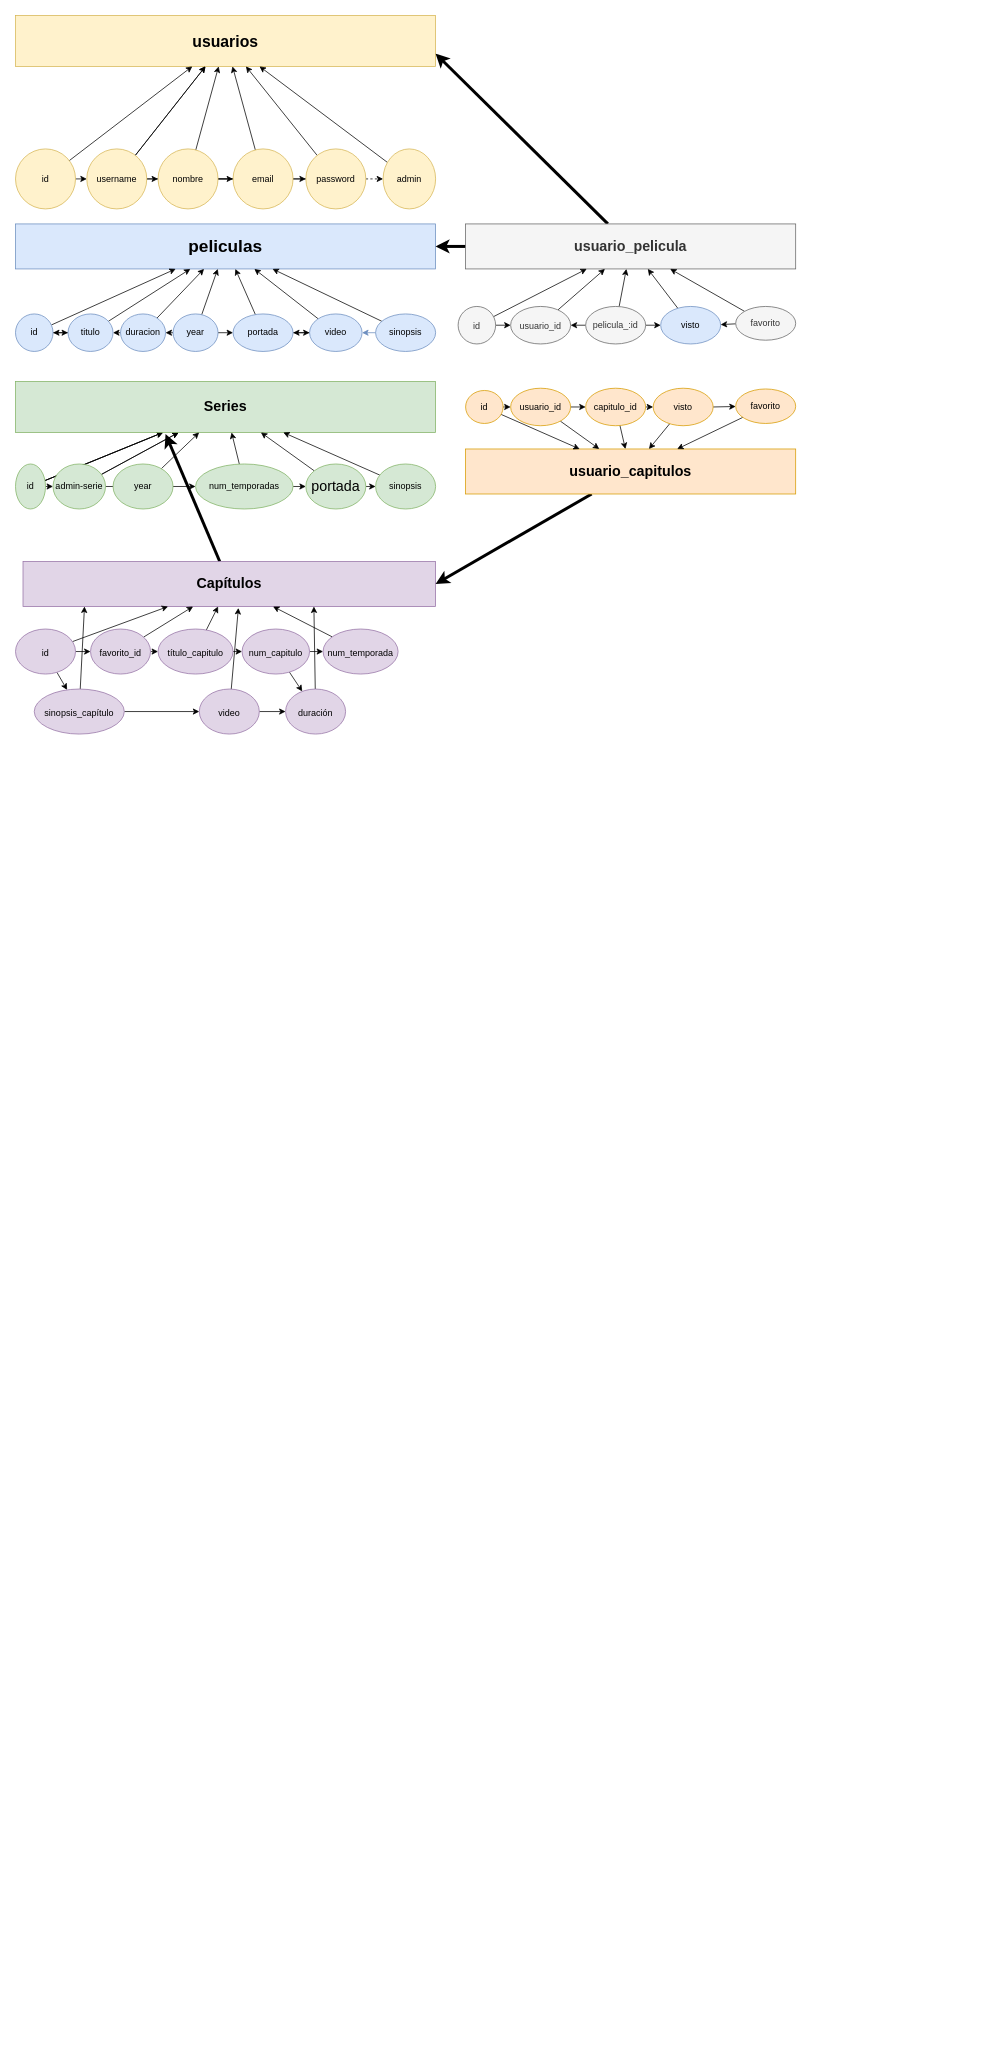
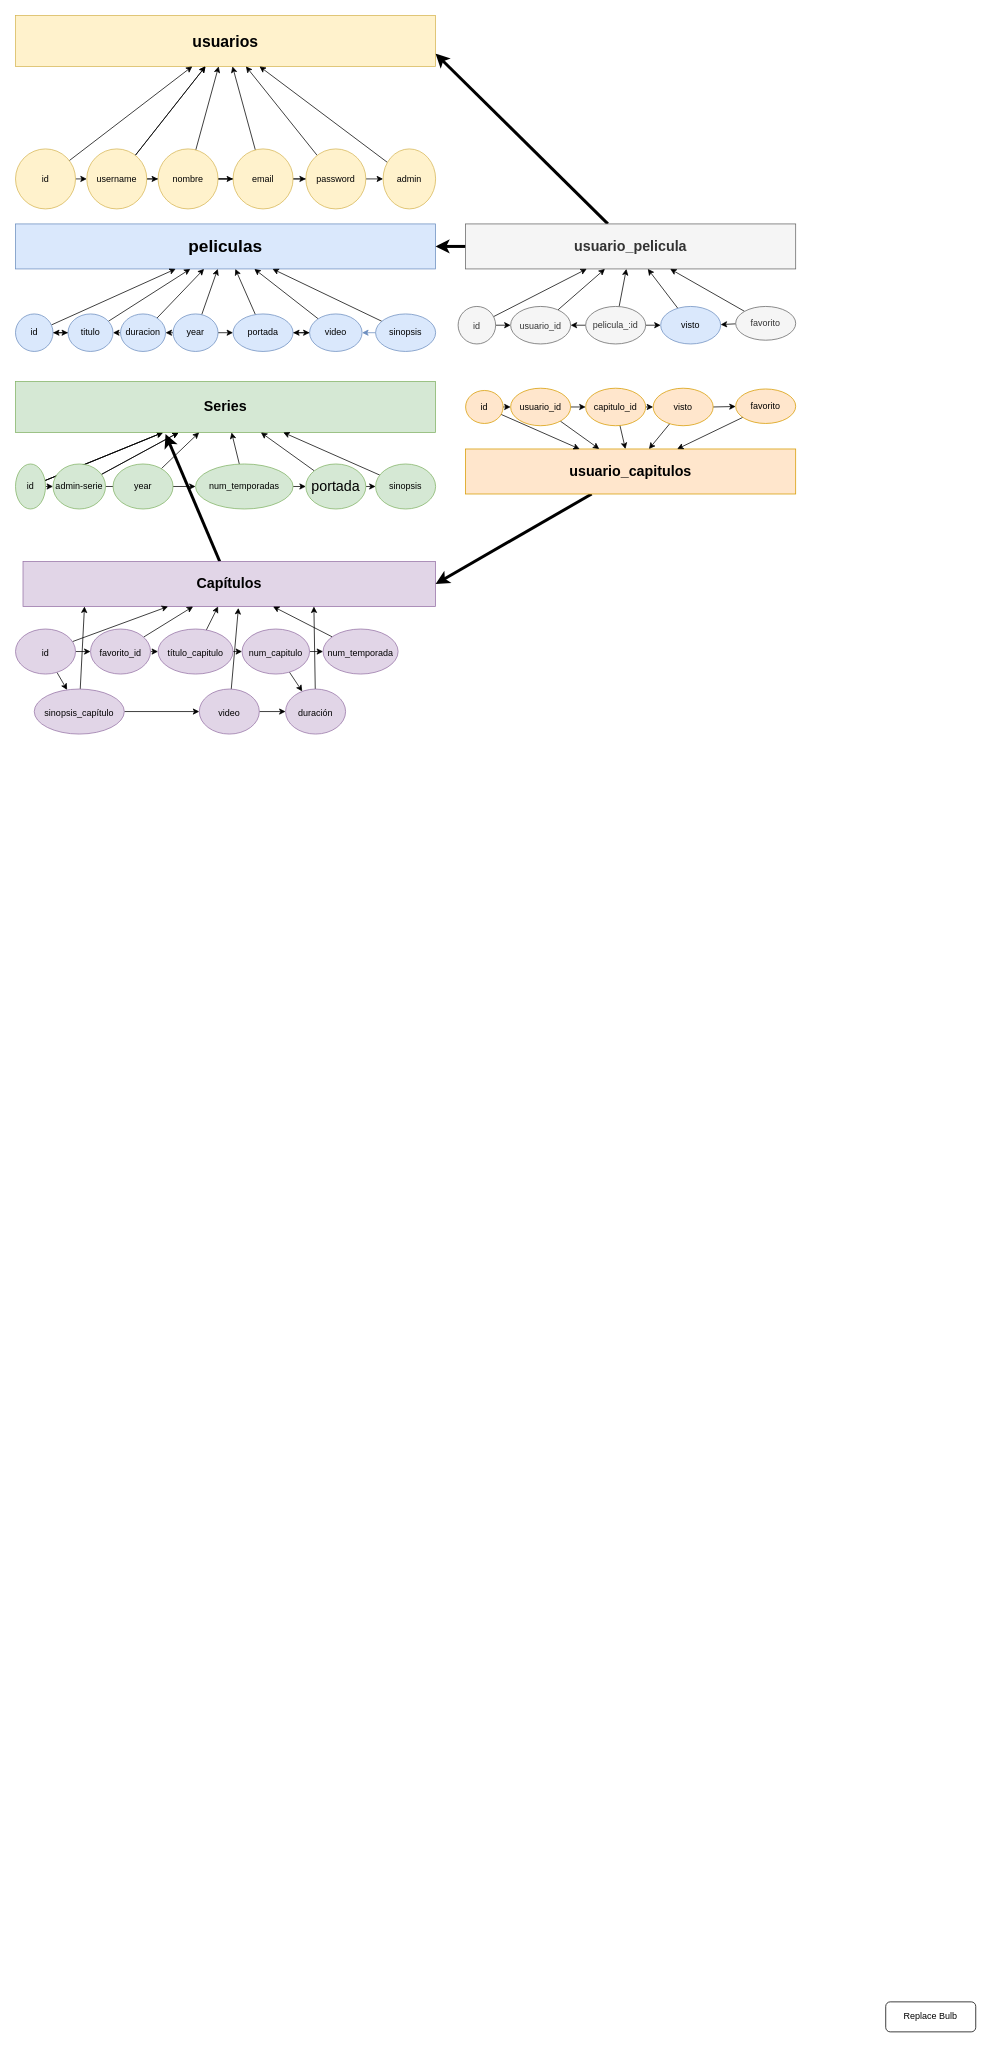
edge "password" -> "admin": style dashed -> solid
node "Replace Bulb": added
